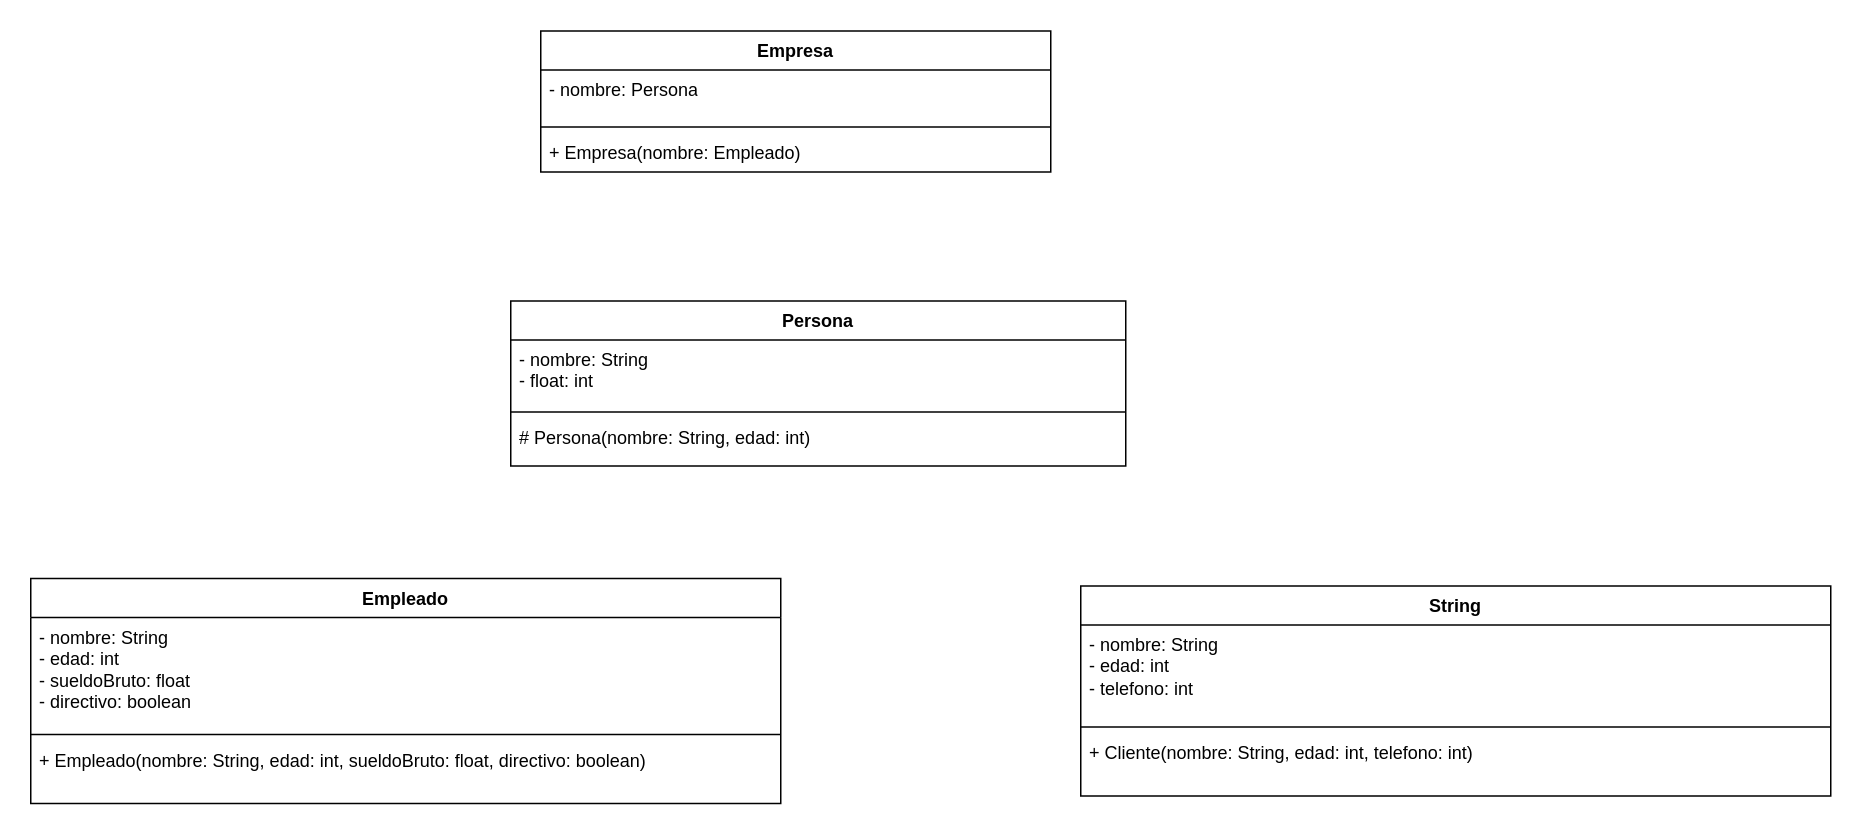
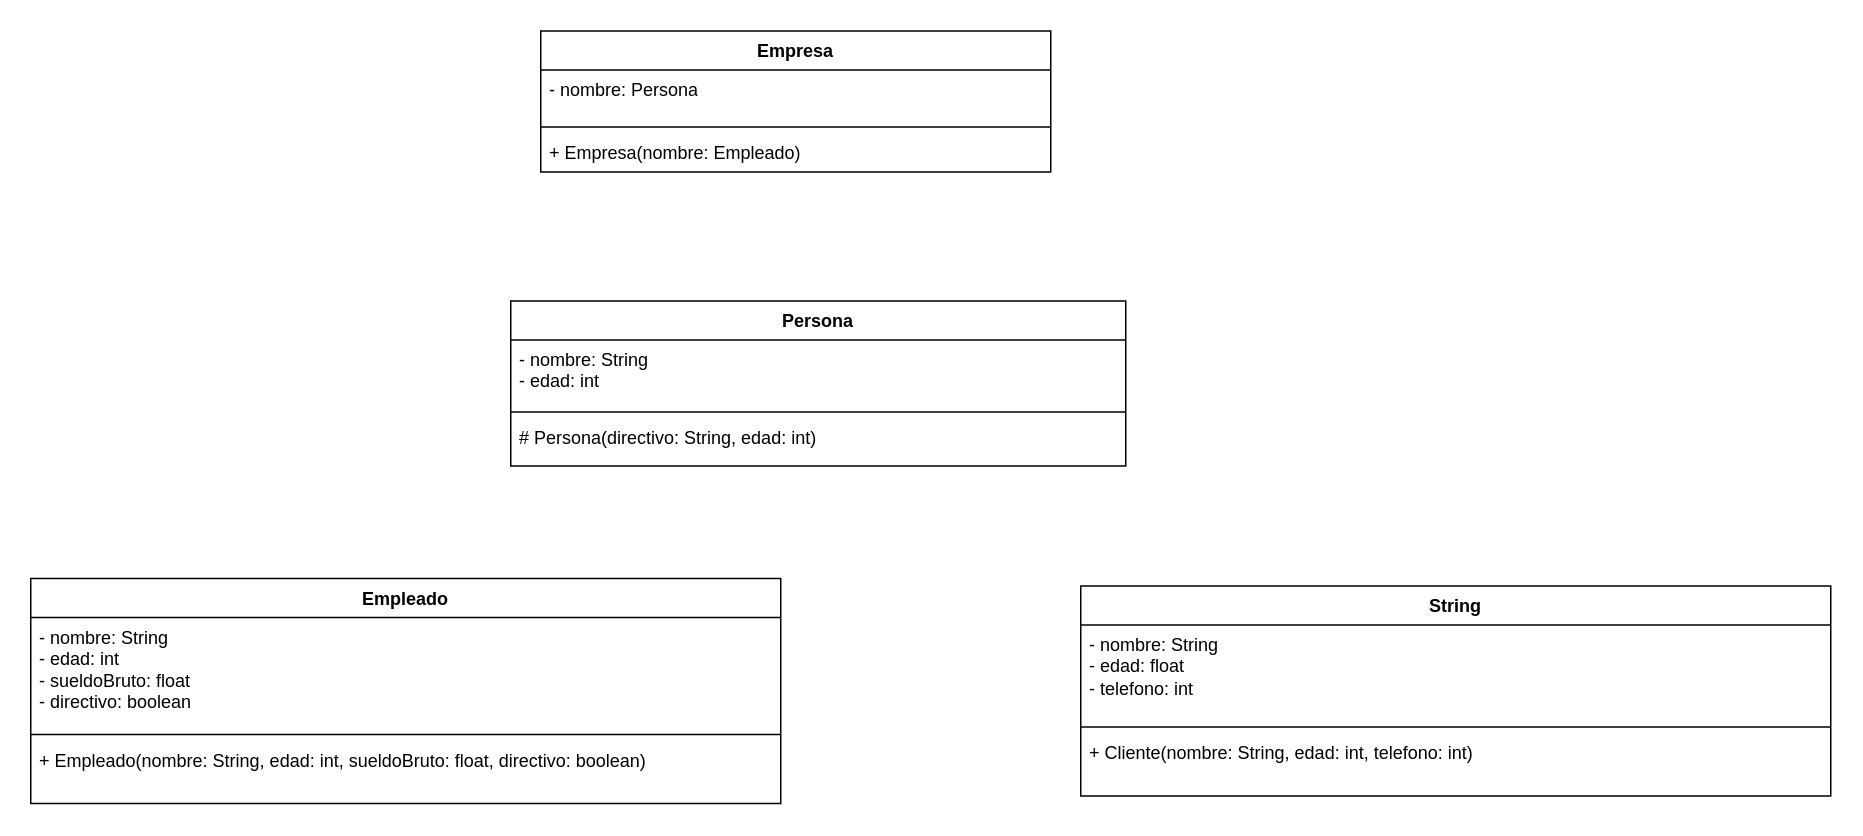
node "- nombre: String - float: int": label "- nombre: String - float: int" -> "- nombre: String - edad: int"
node "# Persona(nombre: String, edad: int)": label "# Persona(nombre: String, edad: int)" -> "# Persona(directivo: String, edad: int)"
node "- nombre: String- edad: int- telefono: int": label "- nombre: String- edad: int- telefono: int" -> "- nombre: String- edad: float- telefono: int"
